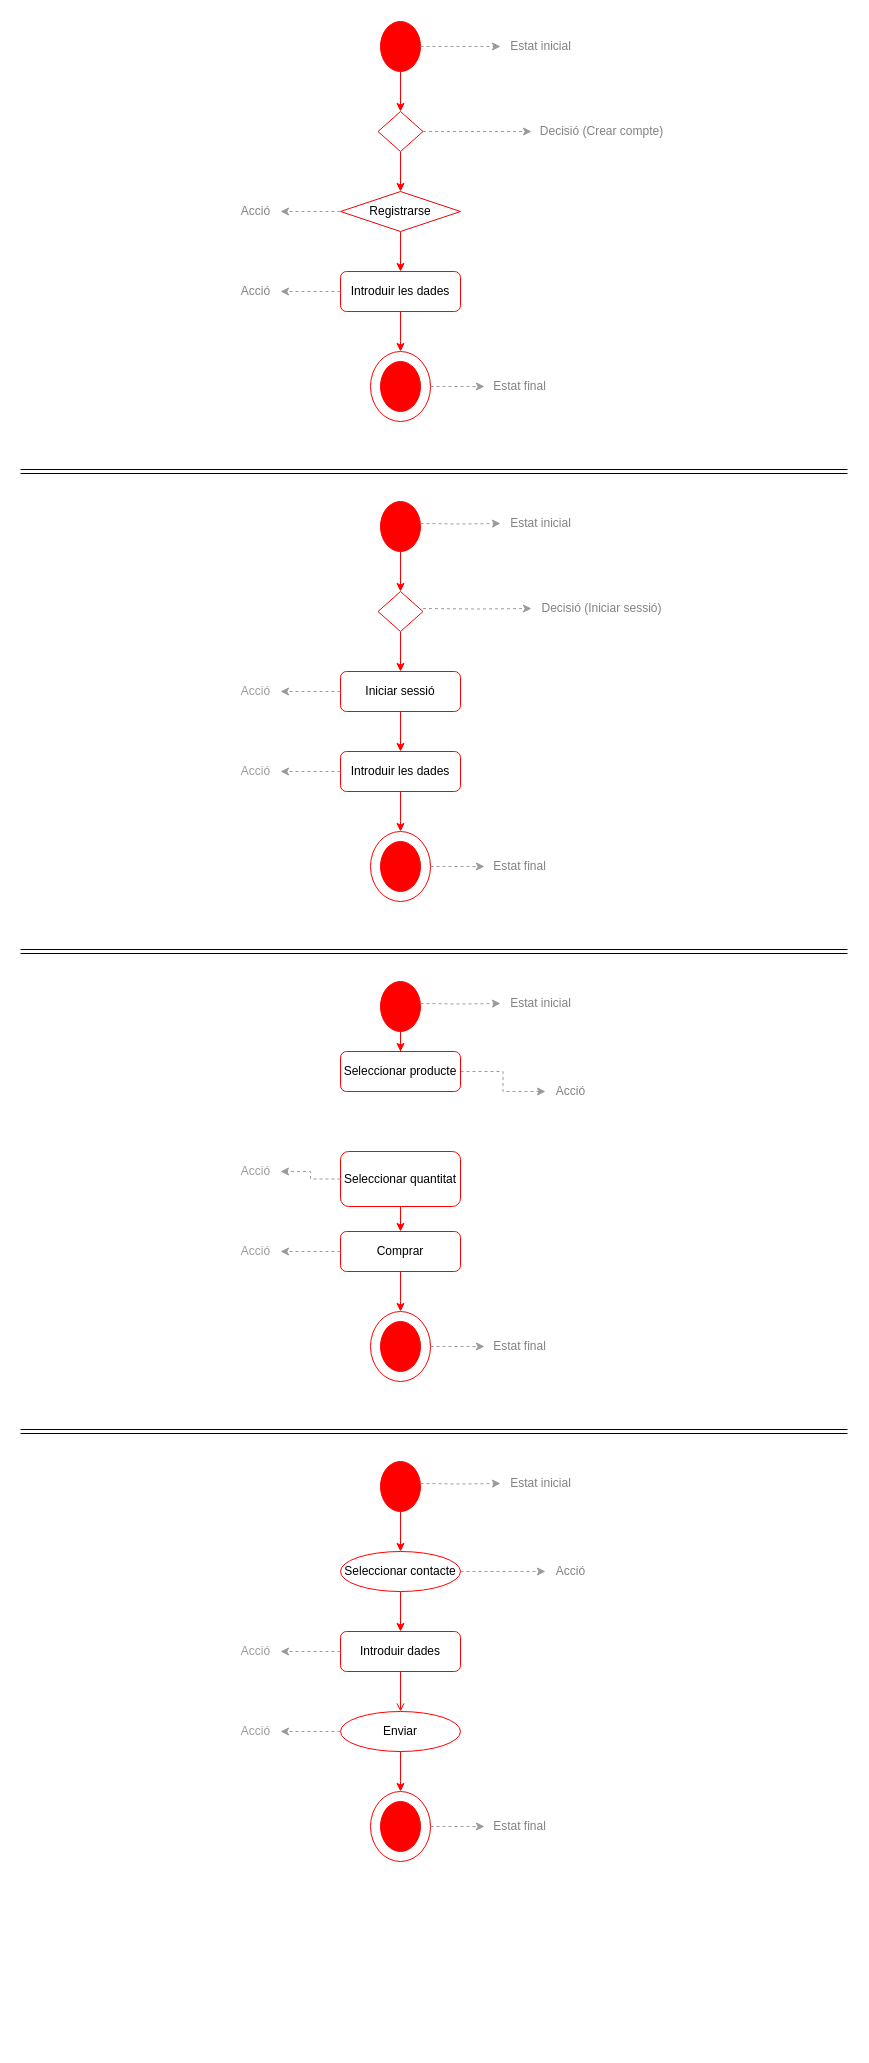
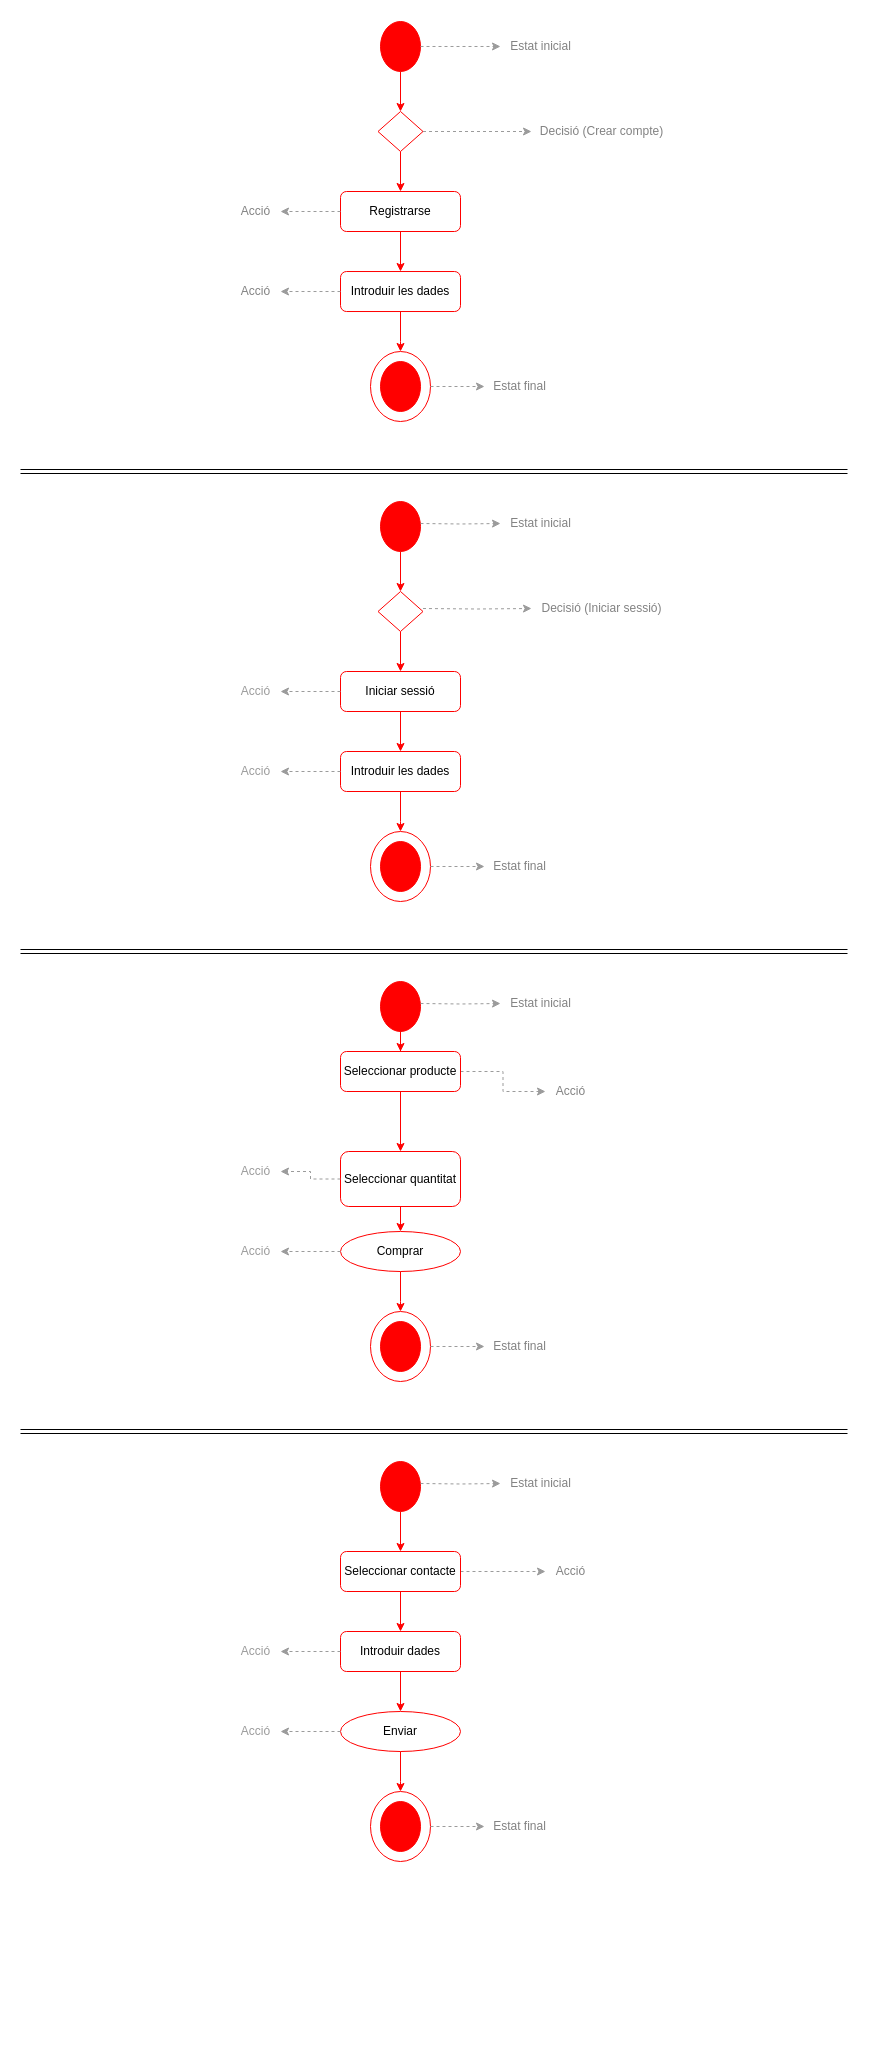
node "Registrarse": shape diamond -> rounded rectangle
edge "Seleccionar producte" -> "Seleccionar quantitat": added
node "Comprar": shape rounded rectangle -> ellipse
node "Seleccionar contacte": shape ellipse -> rounded rectangle
edge "Introduir dades" -> "Enviar": arrowhead open -> classic
